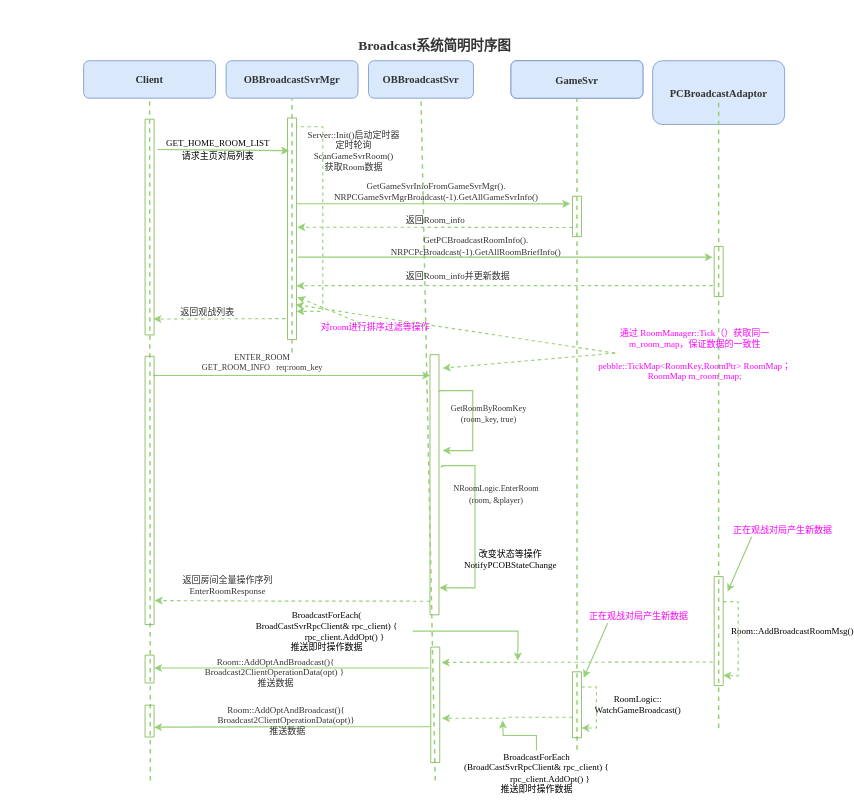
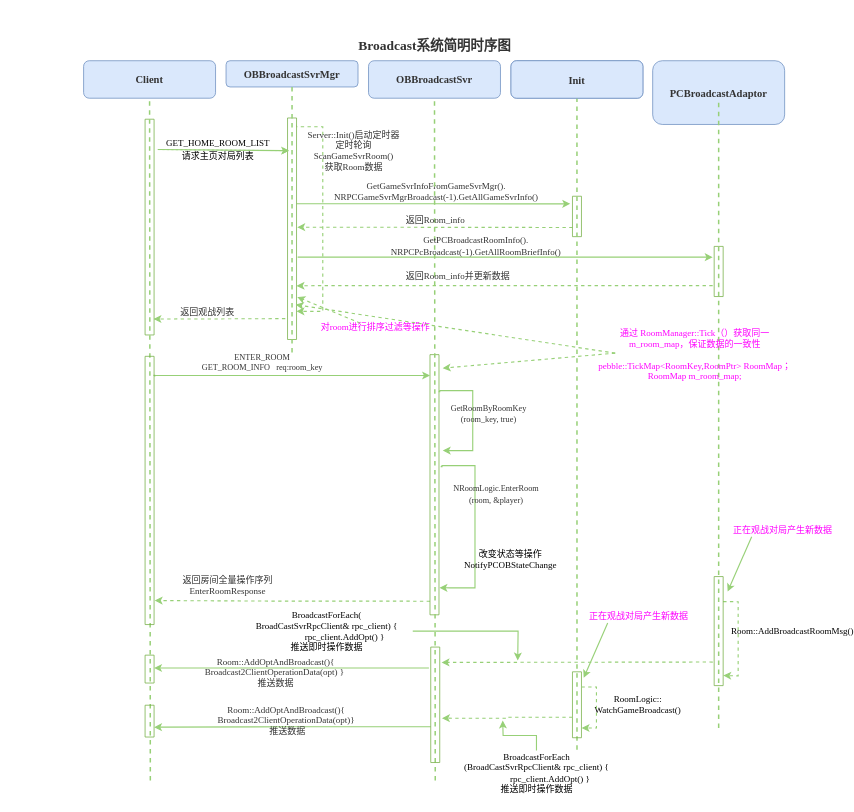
node "OBBroadcastSvrMgr": size 132x38 -> 132x26
node "OBBroadcastSvr": size 105x38 -> 132x38
node "GameSvr": label "GameSvr" -> "Init"
